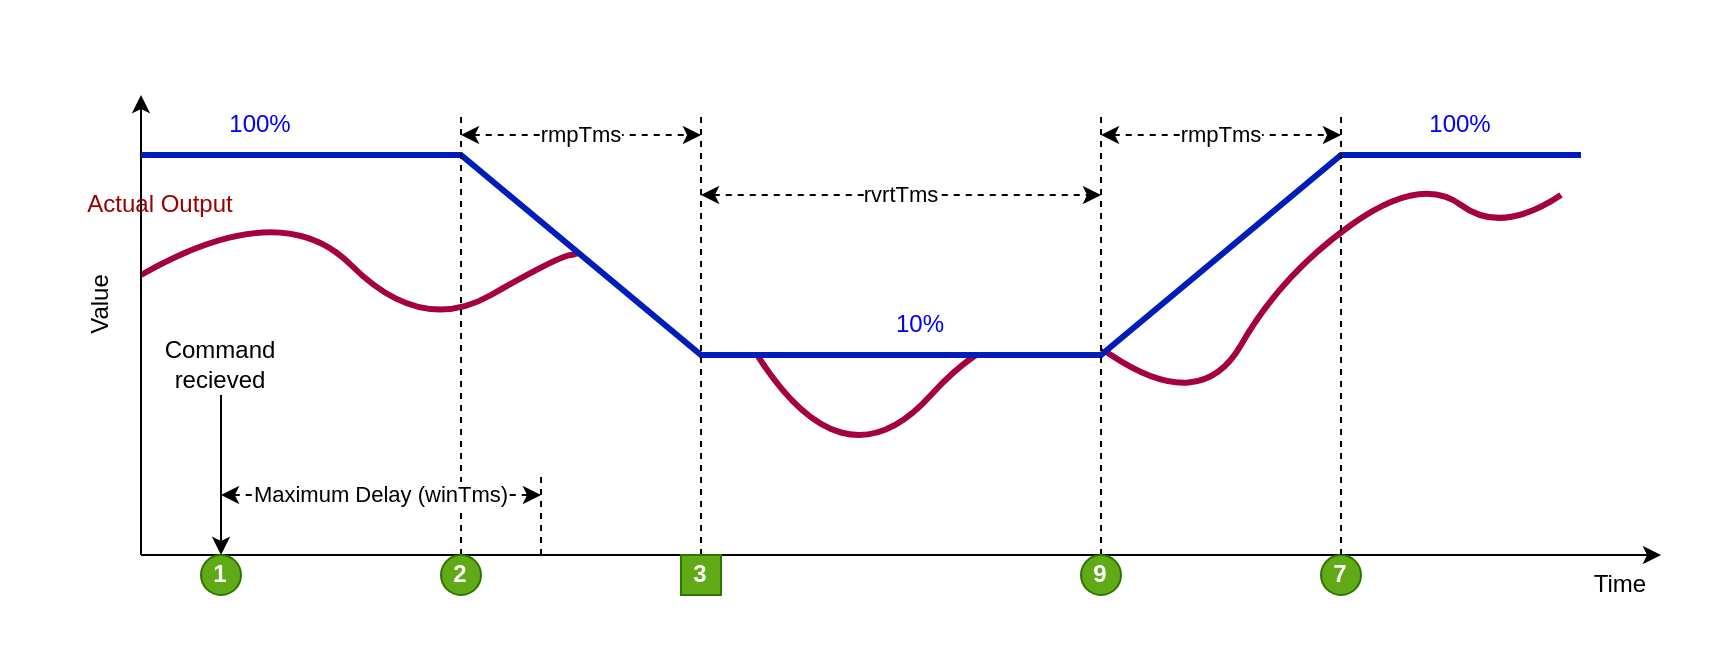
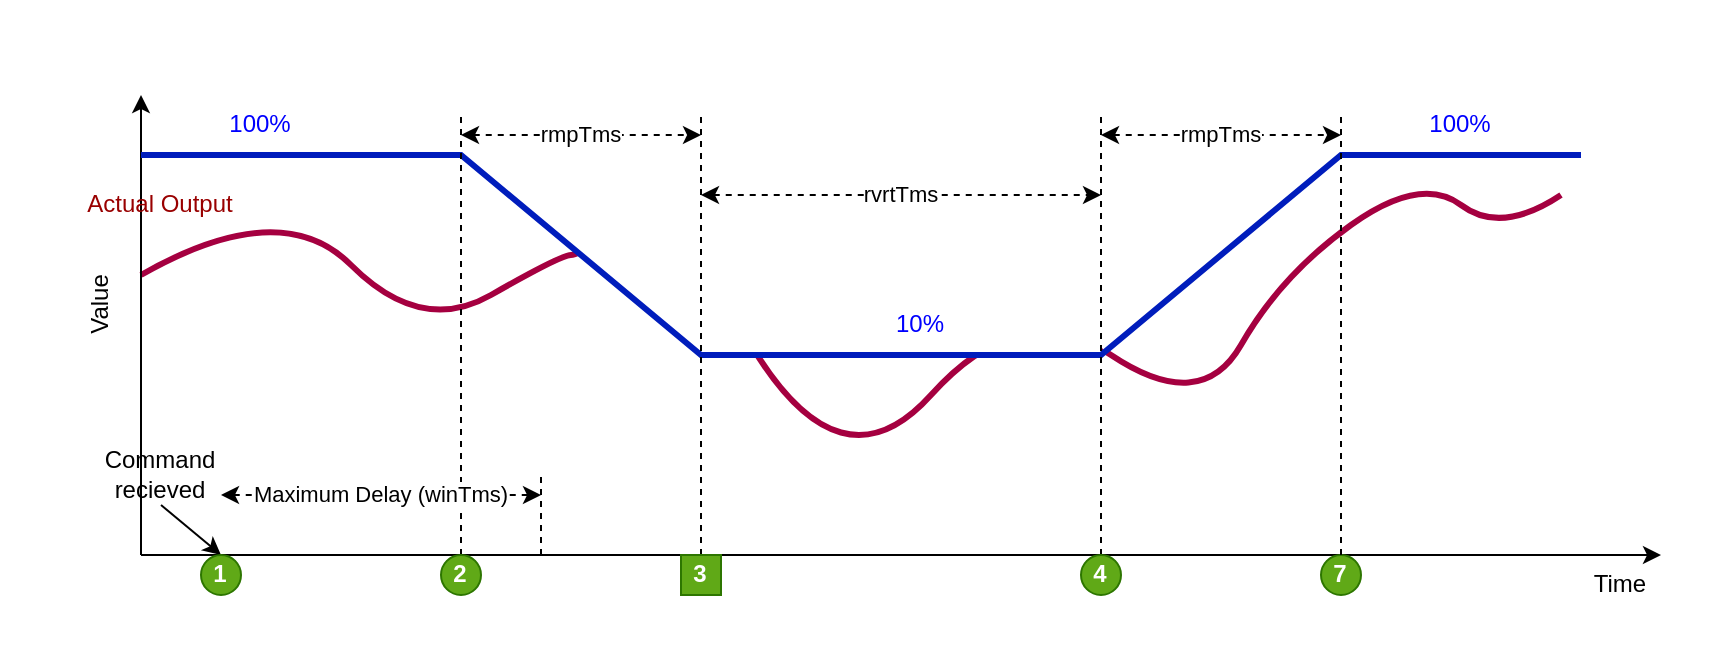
node "Command recieved": moved (221, 365) -> (161, 475)
node "9": label "9" -> "4"
